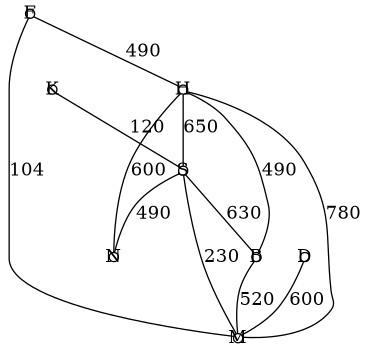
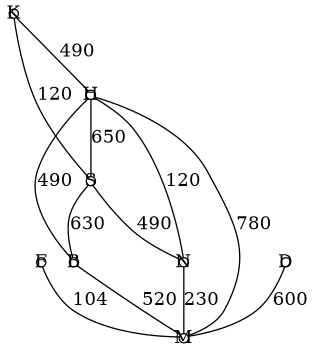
edge "F" -- "H": now "K" -- "H"
edge "H" -- "N": label "600" -> "120"
edge "S" -- "M": now "N" -- "M"
